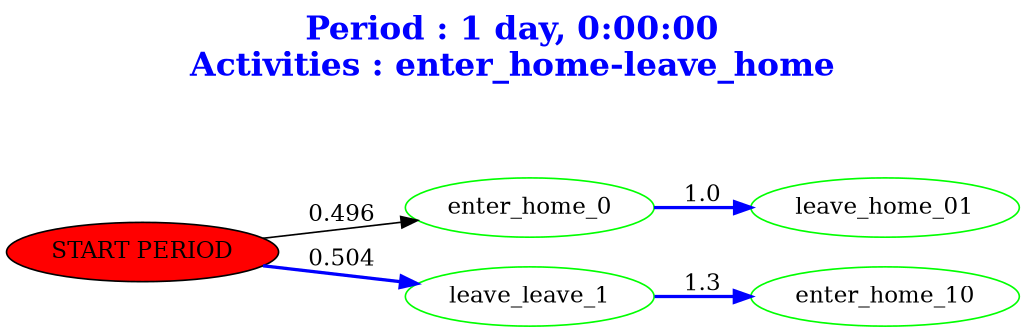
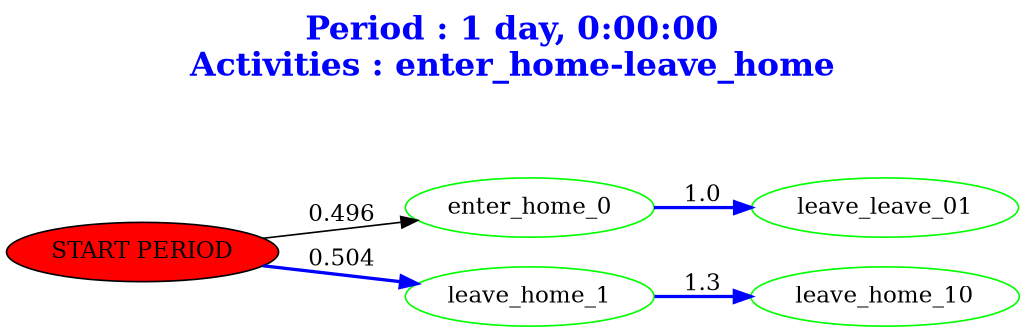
node "leave_home_01": label "leave_home_01" -> "leave_leave_01"
node "leave_leave_1": label "leave_leave_1" -> "leave_home_1"
node "enter_home_10": label "enter_home_10" -> "leave_home_10"
